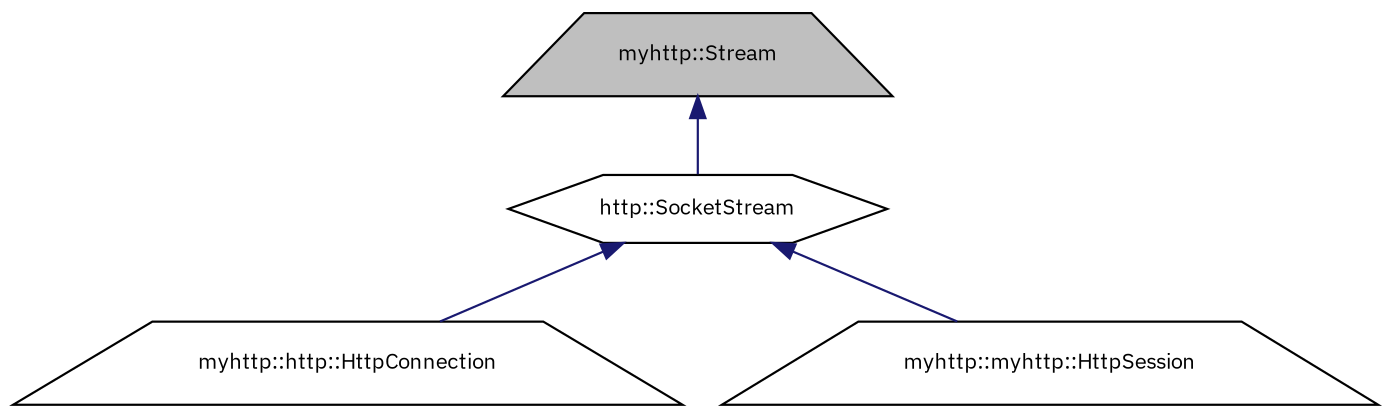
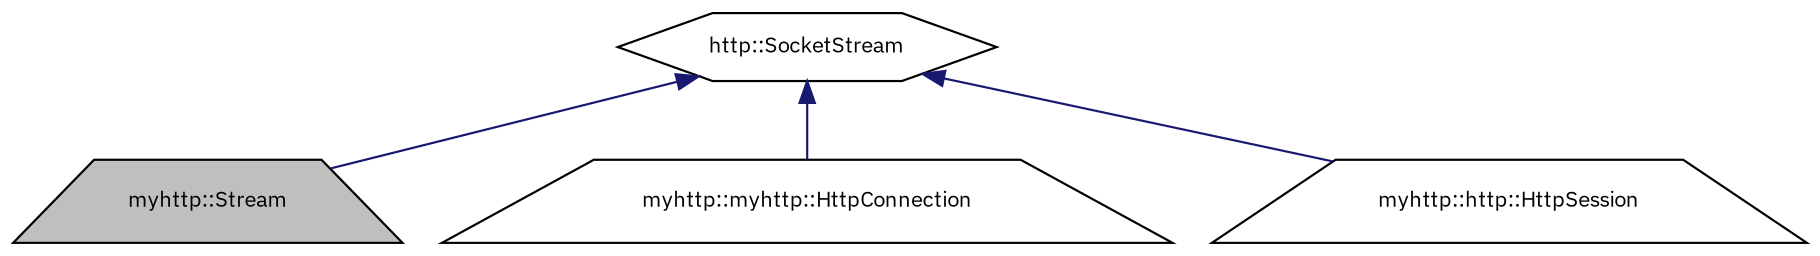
edge "http::SocketStream" -> "myhttp::Stream": reversed
node "myhttp::http::HttpConnection": label "myhttp::http::HttpConnection" -> "myhttp::myhttp::HttpConnection"
node "myhttp::myhttp::HttpSession": label "myhttp::myhttp::HttpSession" -> "myhttp::http::HttpSession"
